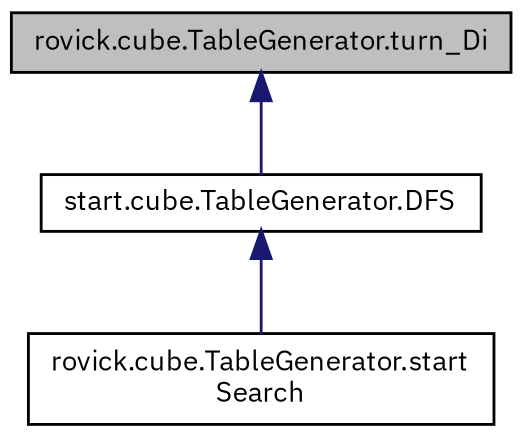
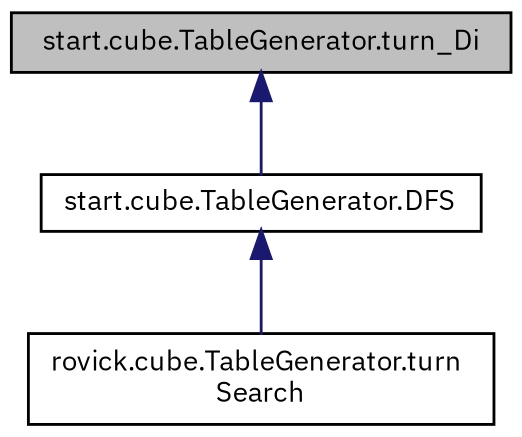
node "rovick.cube.TableGenerator.turn_Di": label "rovick.cube.TableGenerator.turn_Di" -> "start.cube.TableGenerator.turn_Di"
node "rovick.cube.TableGenerator.start Search": label "rovick.cube.TableGenerator.start Search" -> "rovick.cube.TableGenerator.turn Search"
